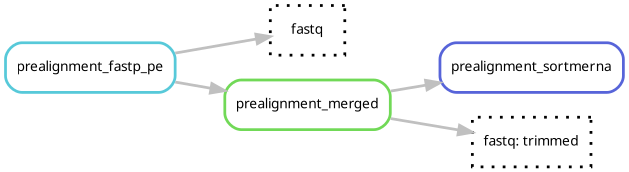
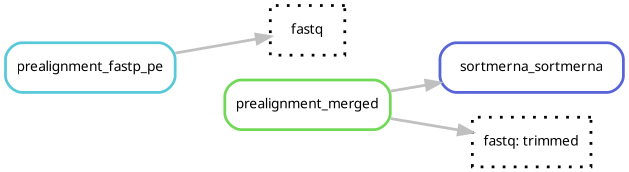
node "prealignment_sortmerna": label "prealignment_sortmerna" -> "sortmerna_sortmerna"
edge "prealignment_fastp_pe" -> "prealignment_merged": removed
